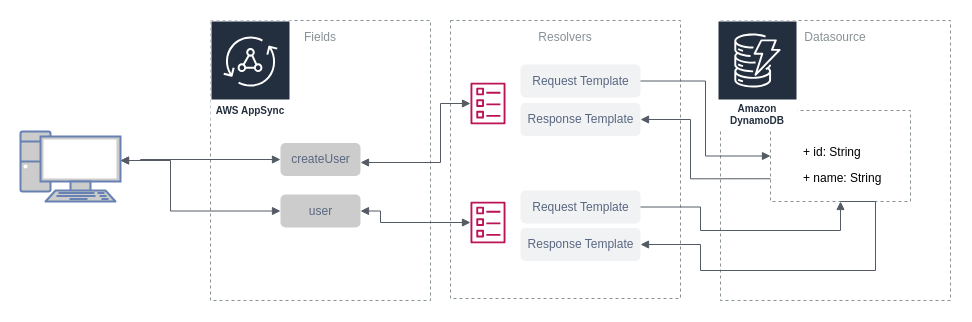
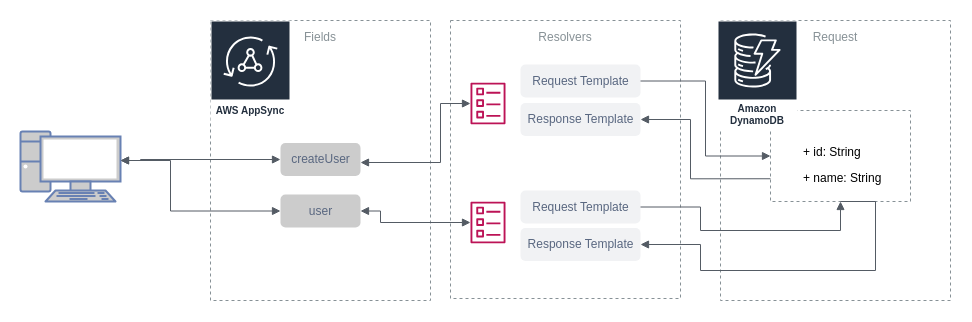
node "Datasource": label "Datasource" -> "Request"
